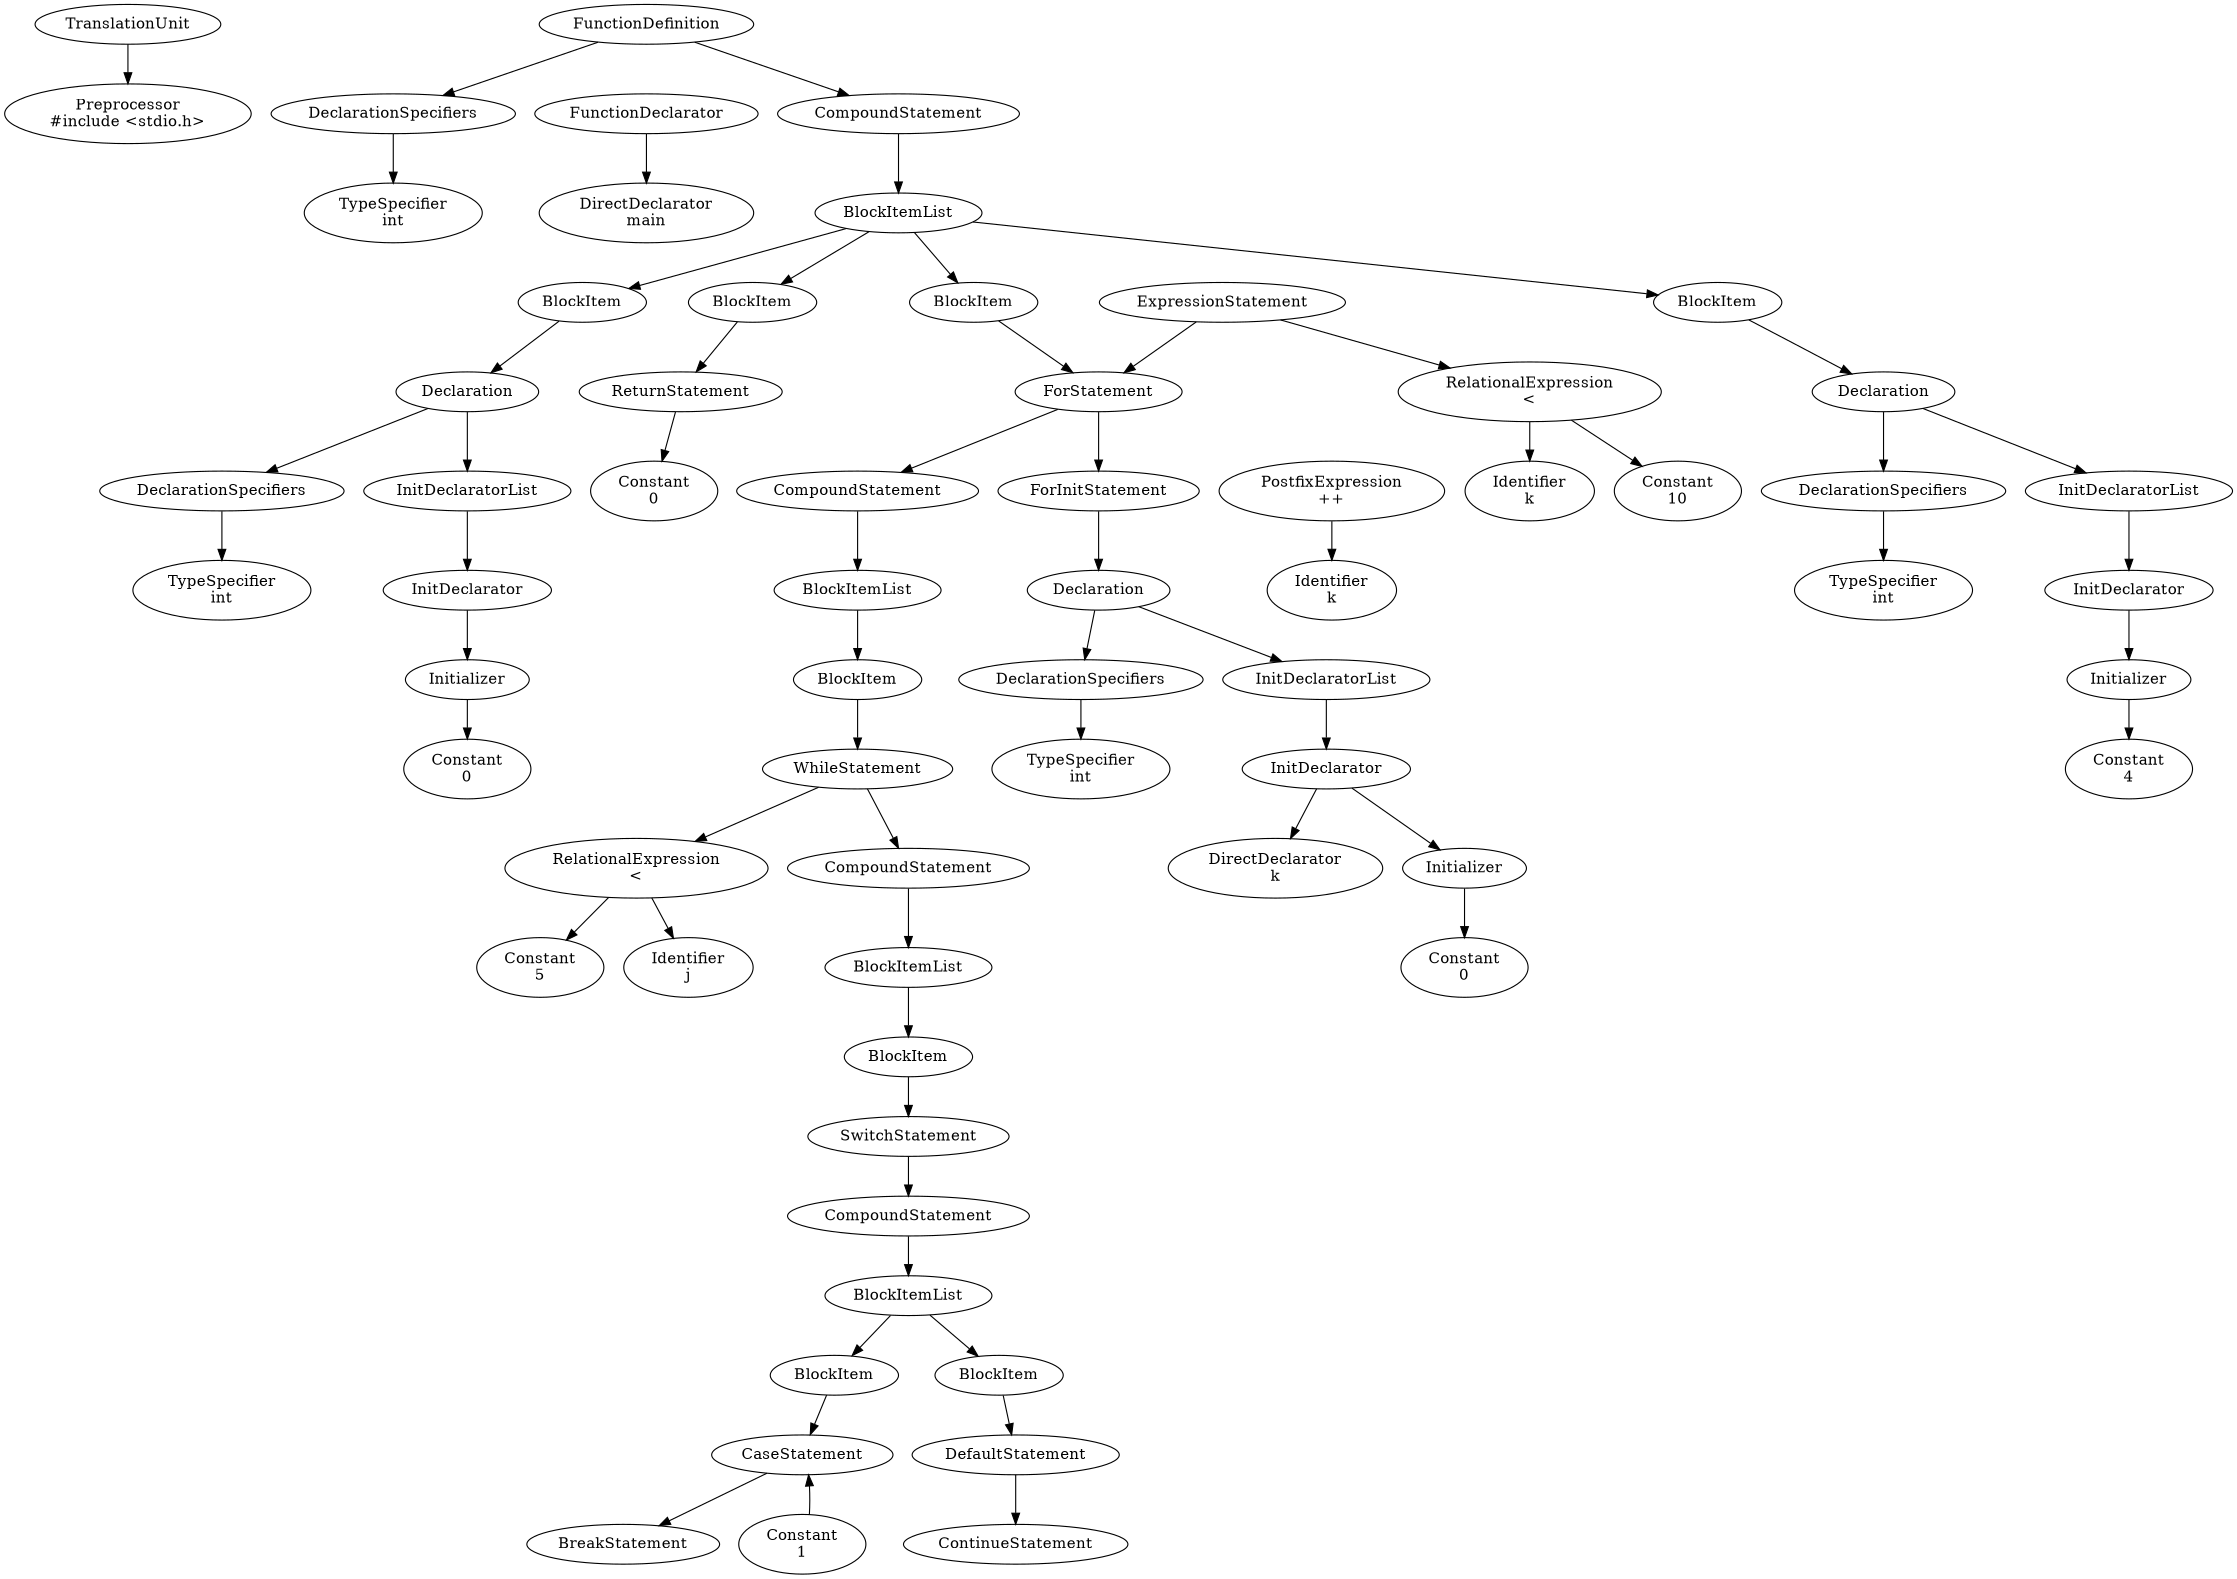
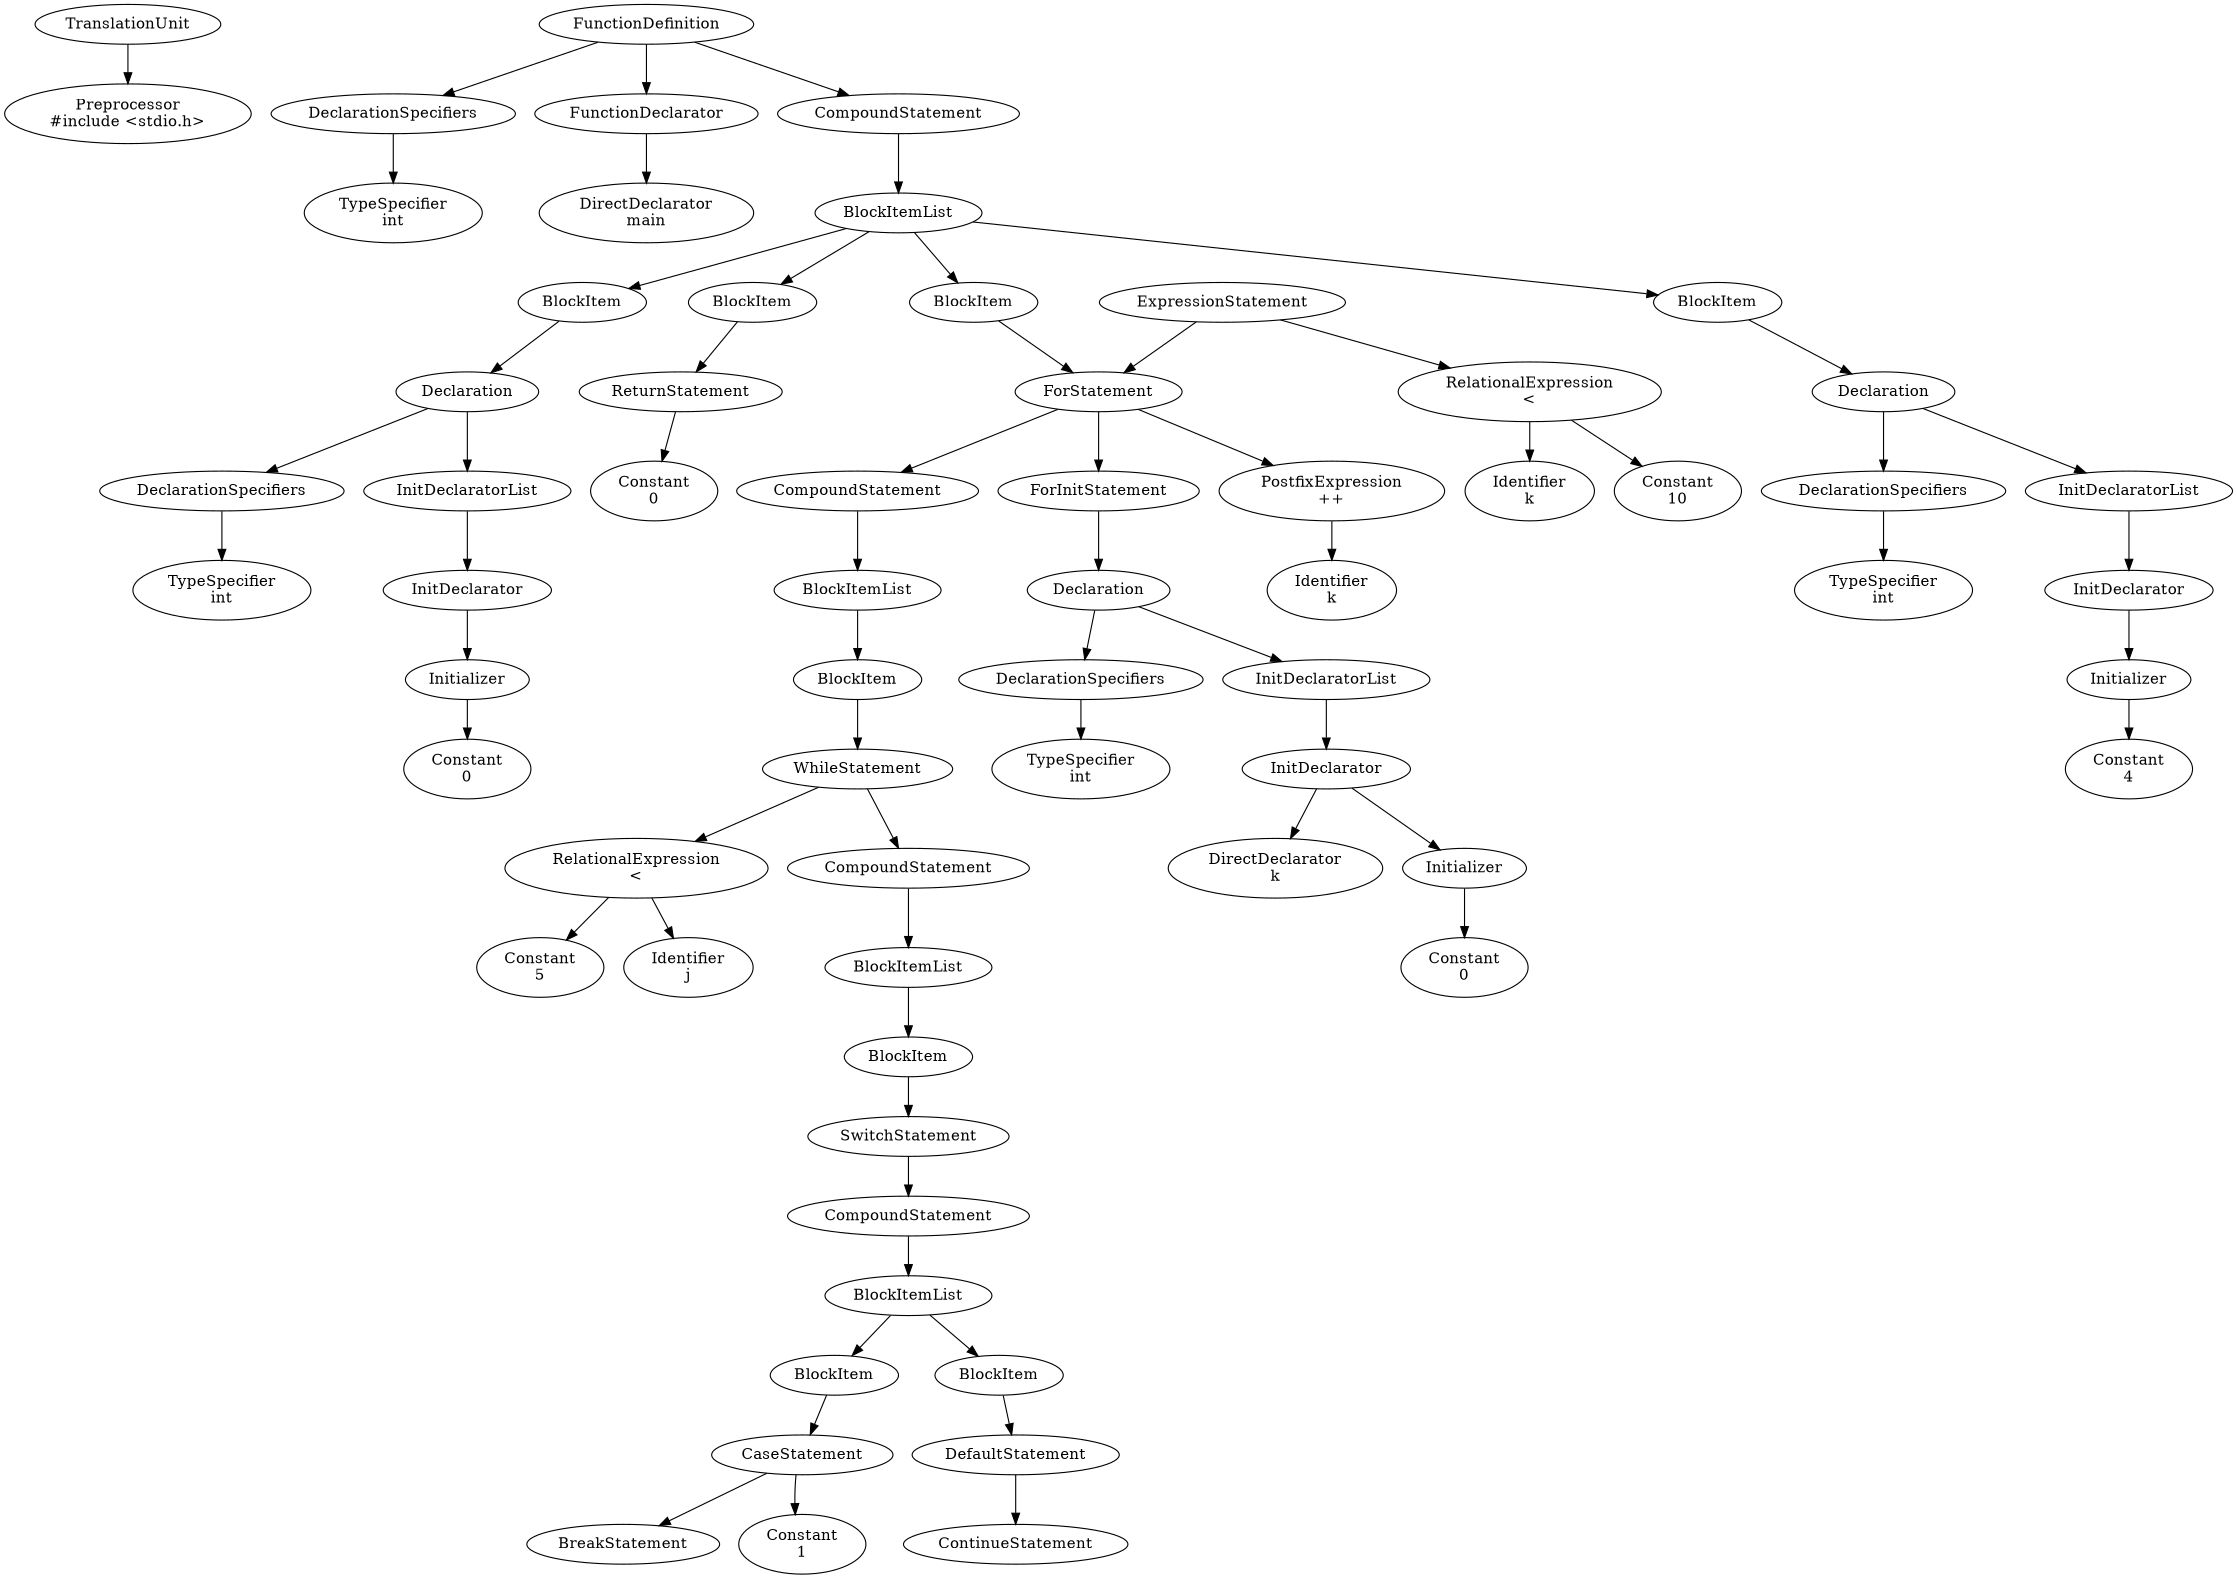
edge "FunctionDefinition" -> "FunctionDeclarator": added
edge "ForStatement" -> "PostfixExpression ++": added
edge "Constant 1" -> "CaseStatement": reversed
